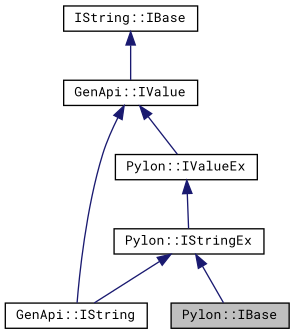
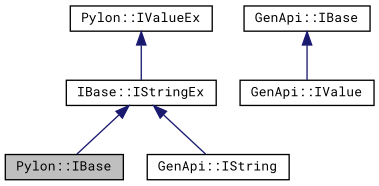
node "IString::IBase": label "IString::IBase" -> "GenApi::IBase"
edge "Pylon::IValueEx" -> "GenApi::IValue": removed
edge "GenApi::IString" -> "GenApi::IValue": removed
node "Pylon::IStringEx": label "Pylon::IStringEx" -> "IBase::IStringEx"
